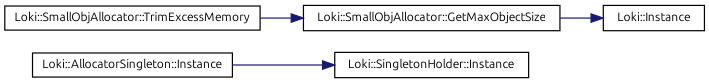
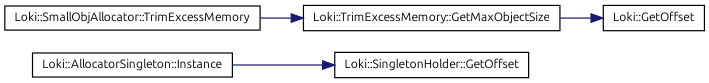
node "Loki::SmallObjAllocator::GetMaxObjectSize": label "Loki::SmallObjAllocator::GetMaxObjectSize" -> "Loki::TrimExcessMemory::GetMaxObjectSize"
node "Loki::Instance": label "Loki::Instance" -> "Loki::GetOffset"
node "Loki::SingletonHolder::Instance": label "Loki::SingletonHolder::Instance" -> "Loki::SingletonHolder::GetOffset"
